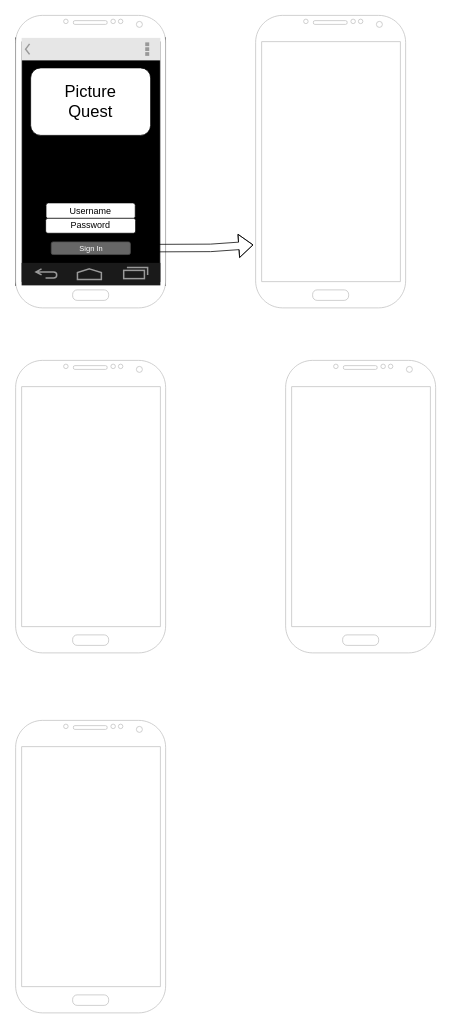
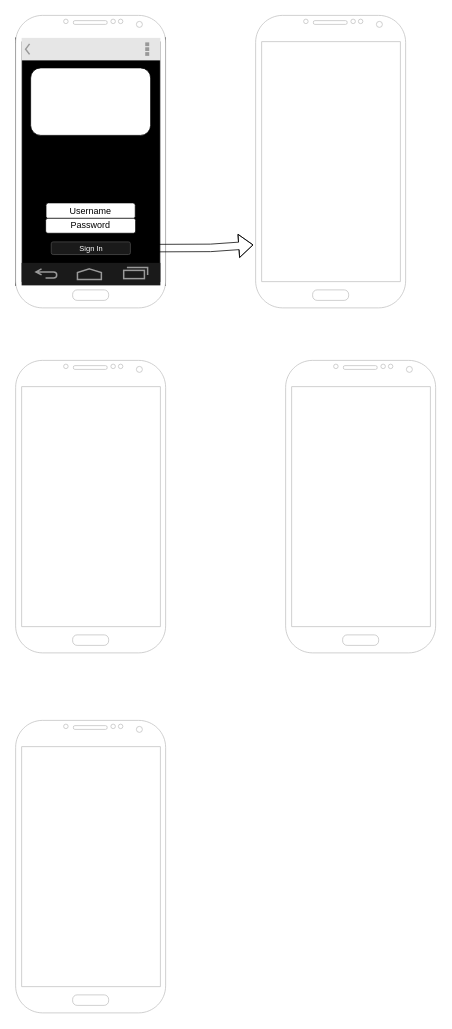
node "Picture Quest": removed
node "Sign In": fillcolor #666666 -> #1a1a1a
